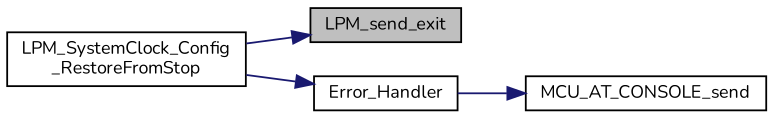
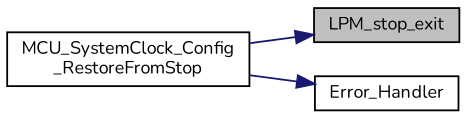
node "LPM_send_exit": label "LPM_send_exit" -> "LPM_stop_exit"
node "LPM_SystemClock_Config _RestoreFromStop": label "LPM_SystemClock_Config _RestoreFromStop" -> "MCU_SystemClock_Config _RestoreFromStop"
node "MCU_AT_CONSOLE_send": removed
